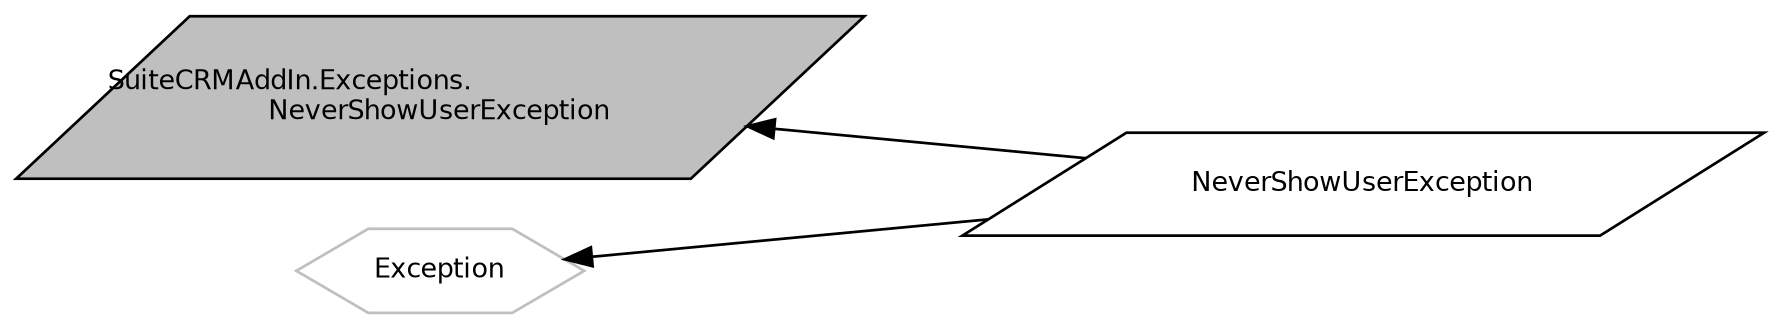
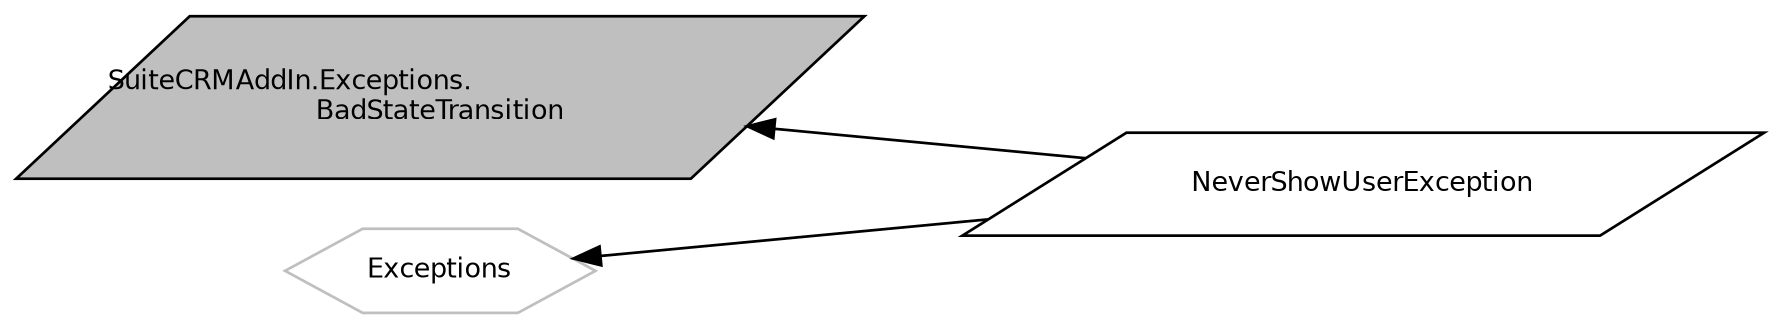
node "SuiteCRMAddIn.Exceptions. NeverShowUserException": label "SuiteCRMAddIn.Exceptions. NeverShowUserException" -> "SuiteCRMAddIn.Exceptions. BadStateTransition"
node "Exception": label "Exception" -> "Exceptions"
